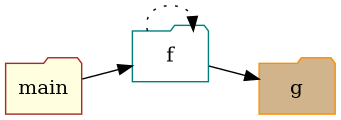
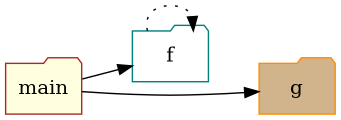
edge "f" -> "g": now "main" -> "g"
